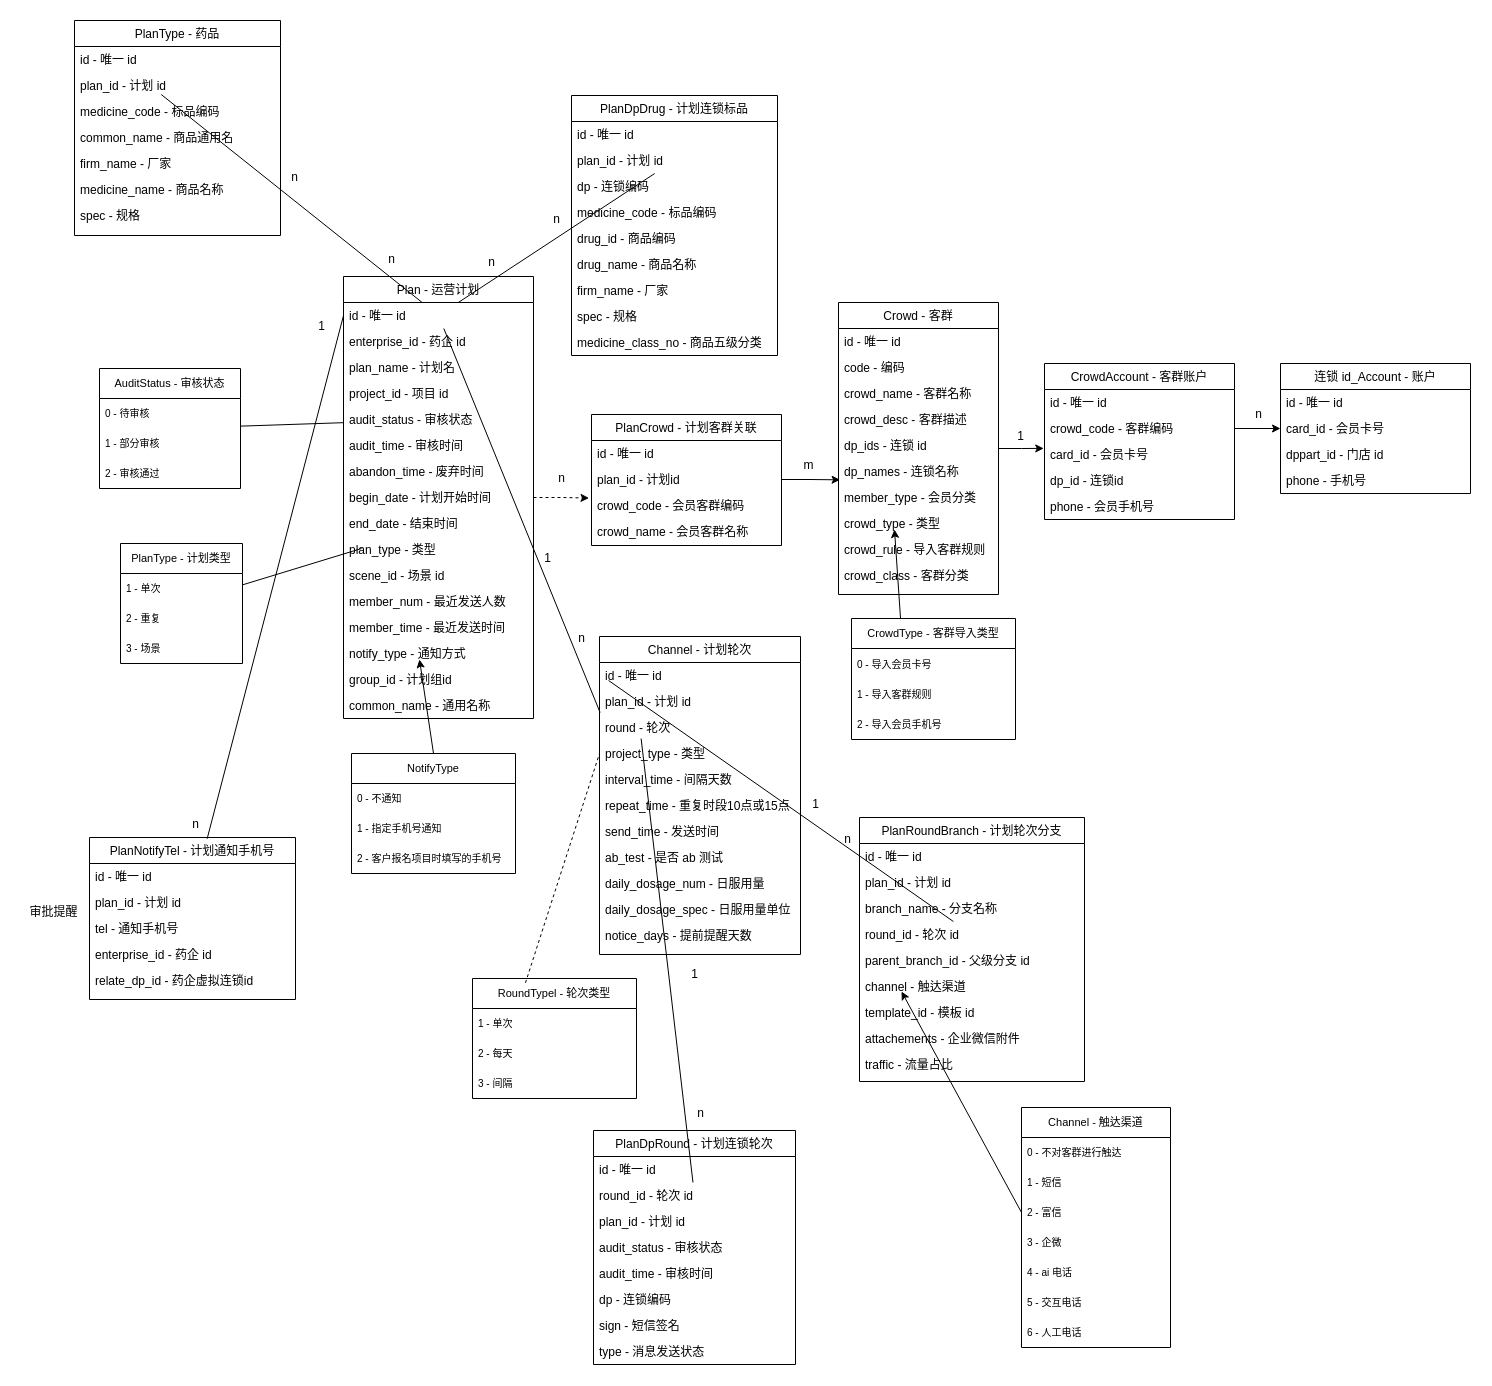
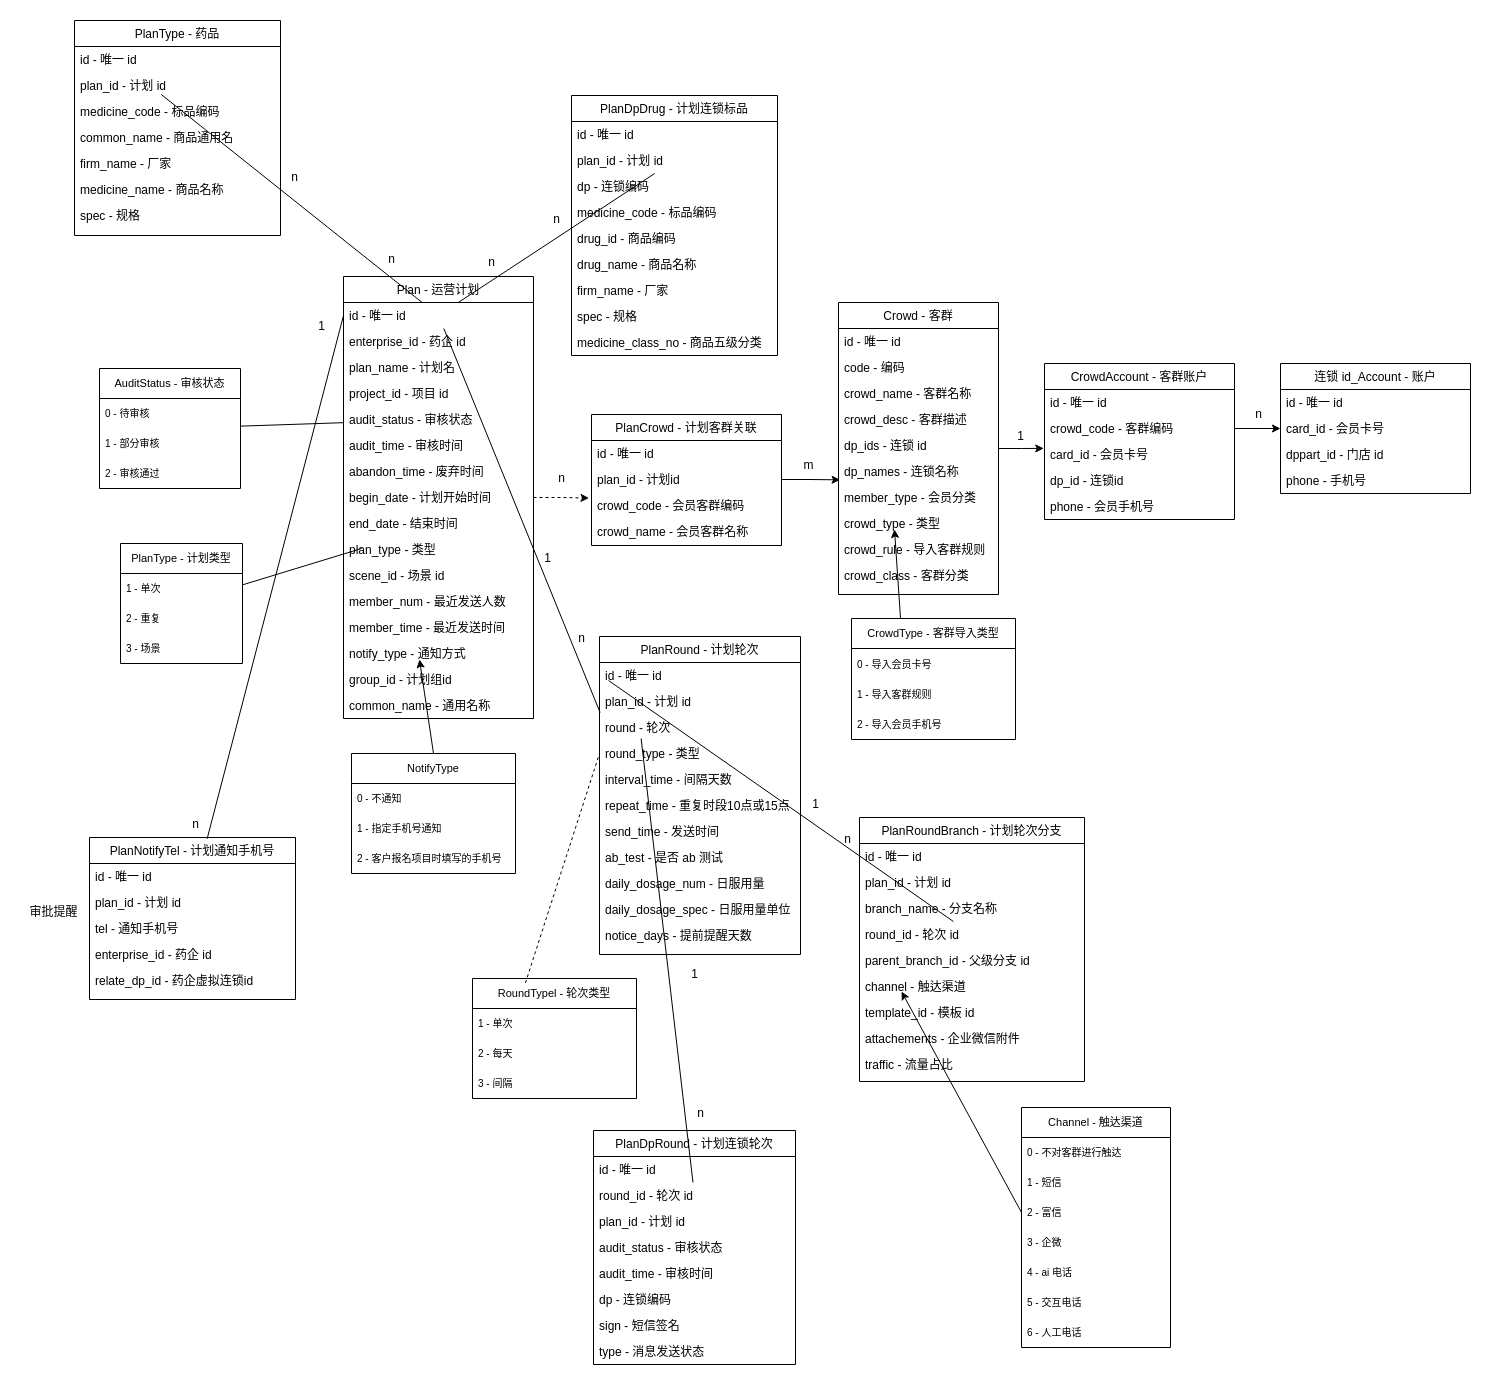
node "Channel - 计划轮次": label "Channel - 计划轮次" -> "PlanRound - 计划轮次"
node "project_type - 类型": label "project_type - 类型" -> "round_type - 类型"
